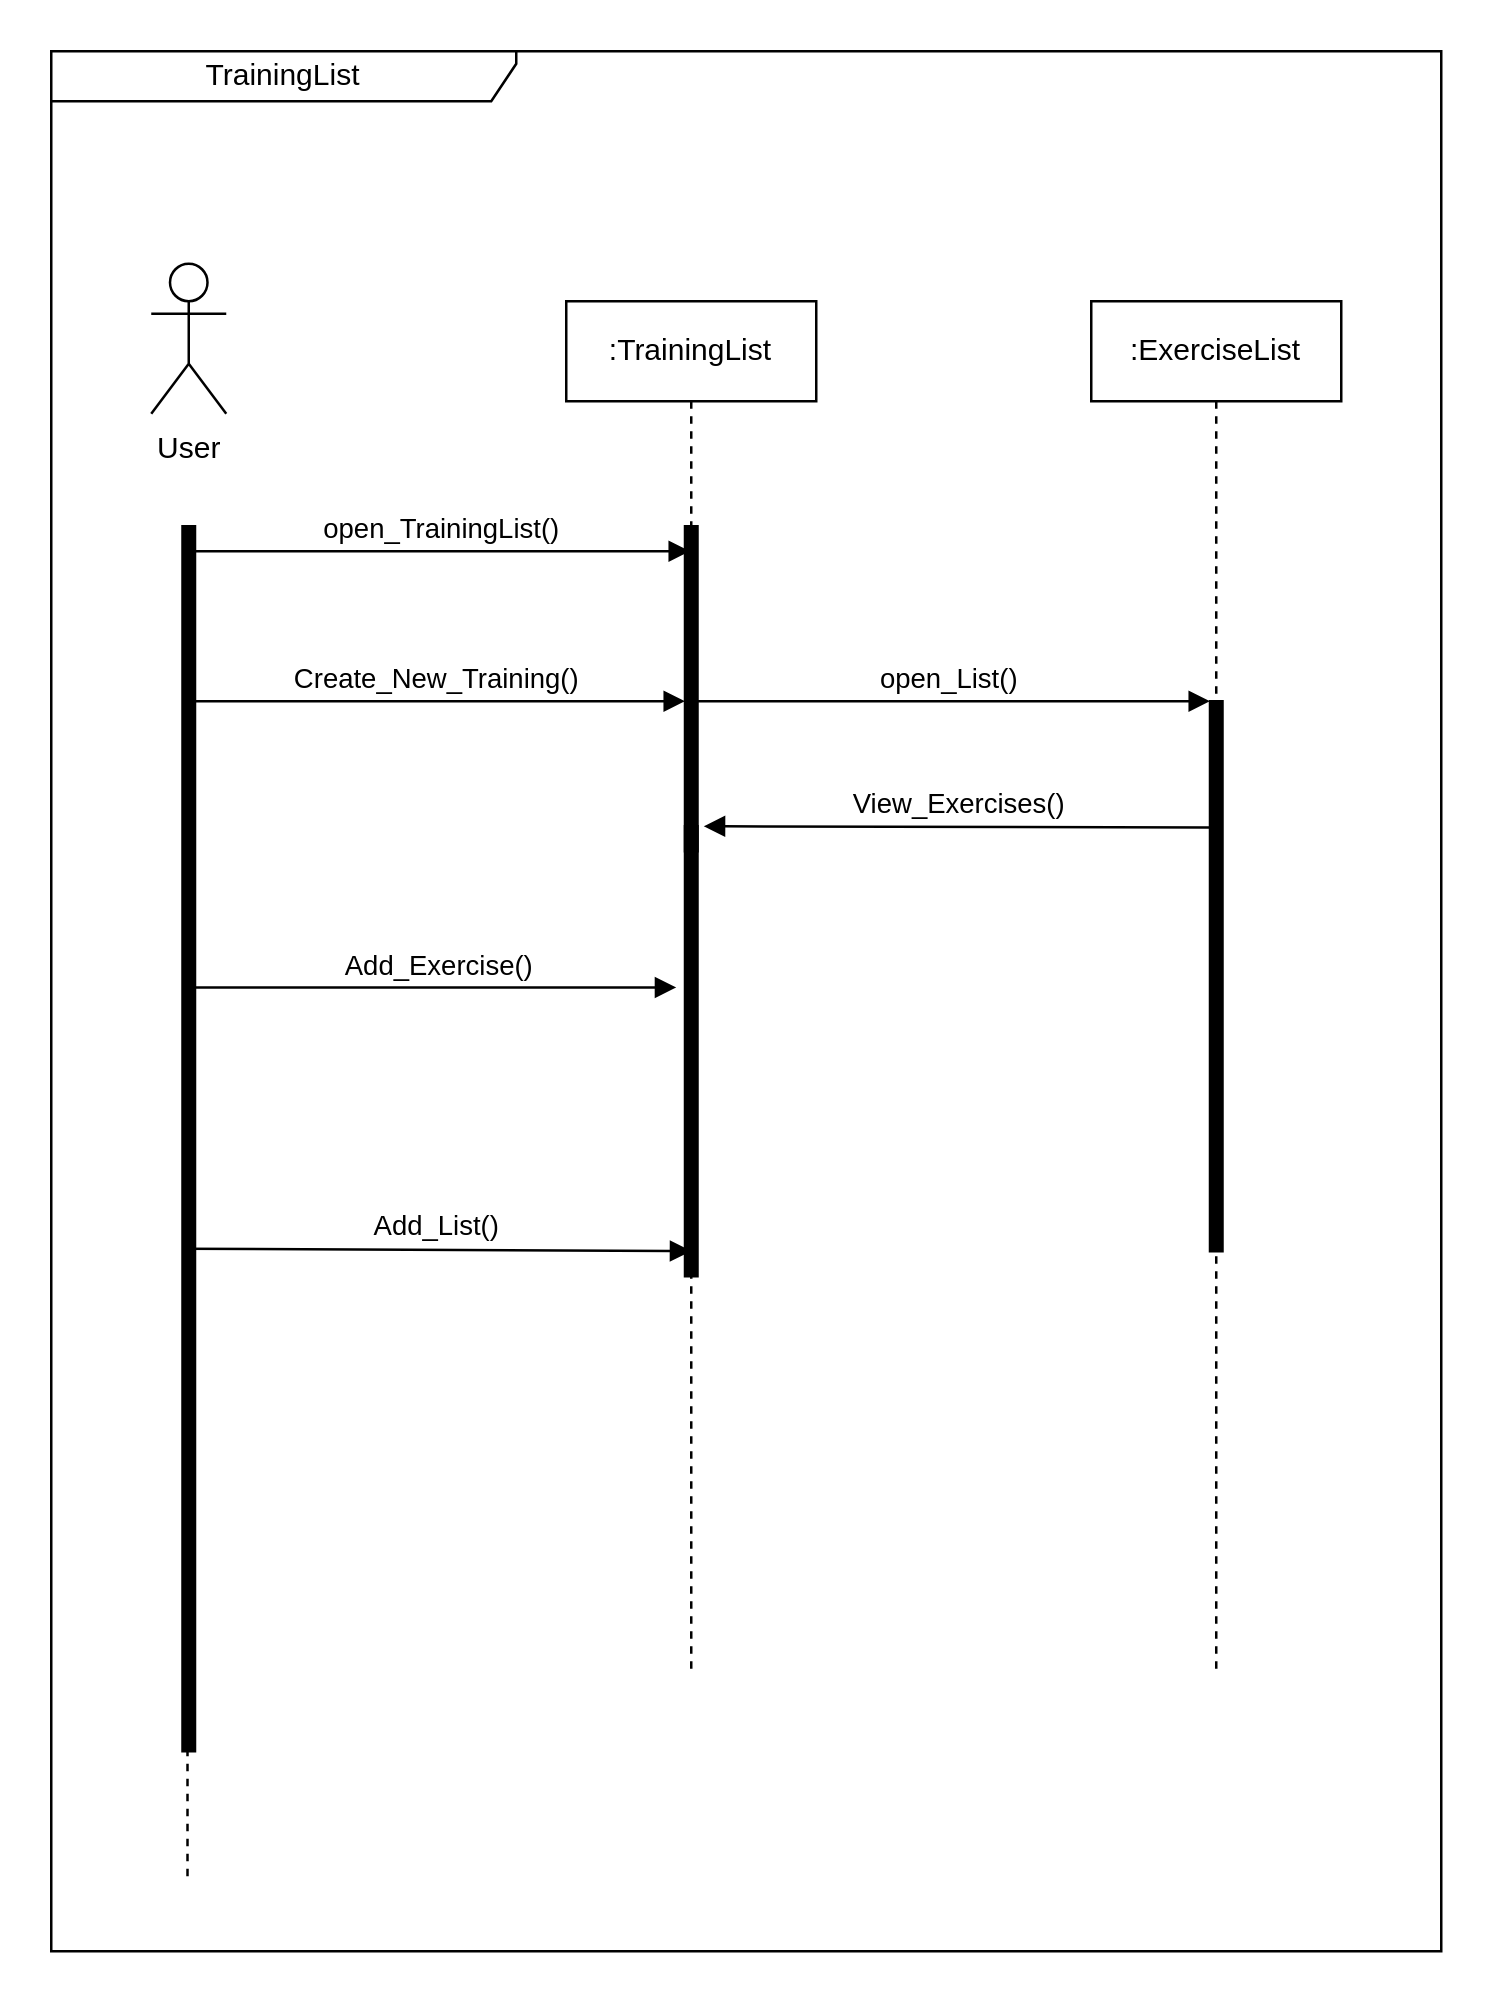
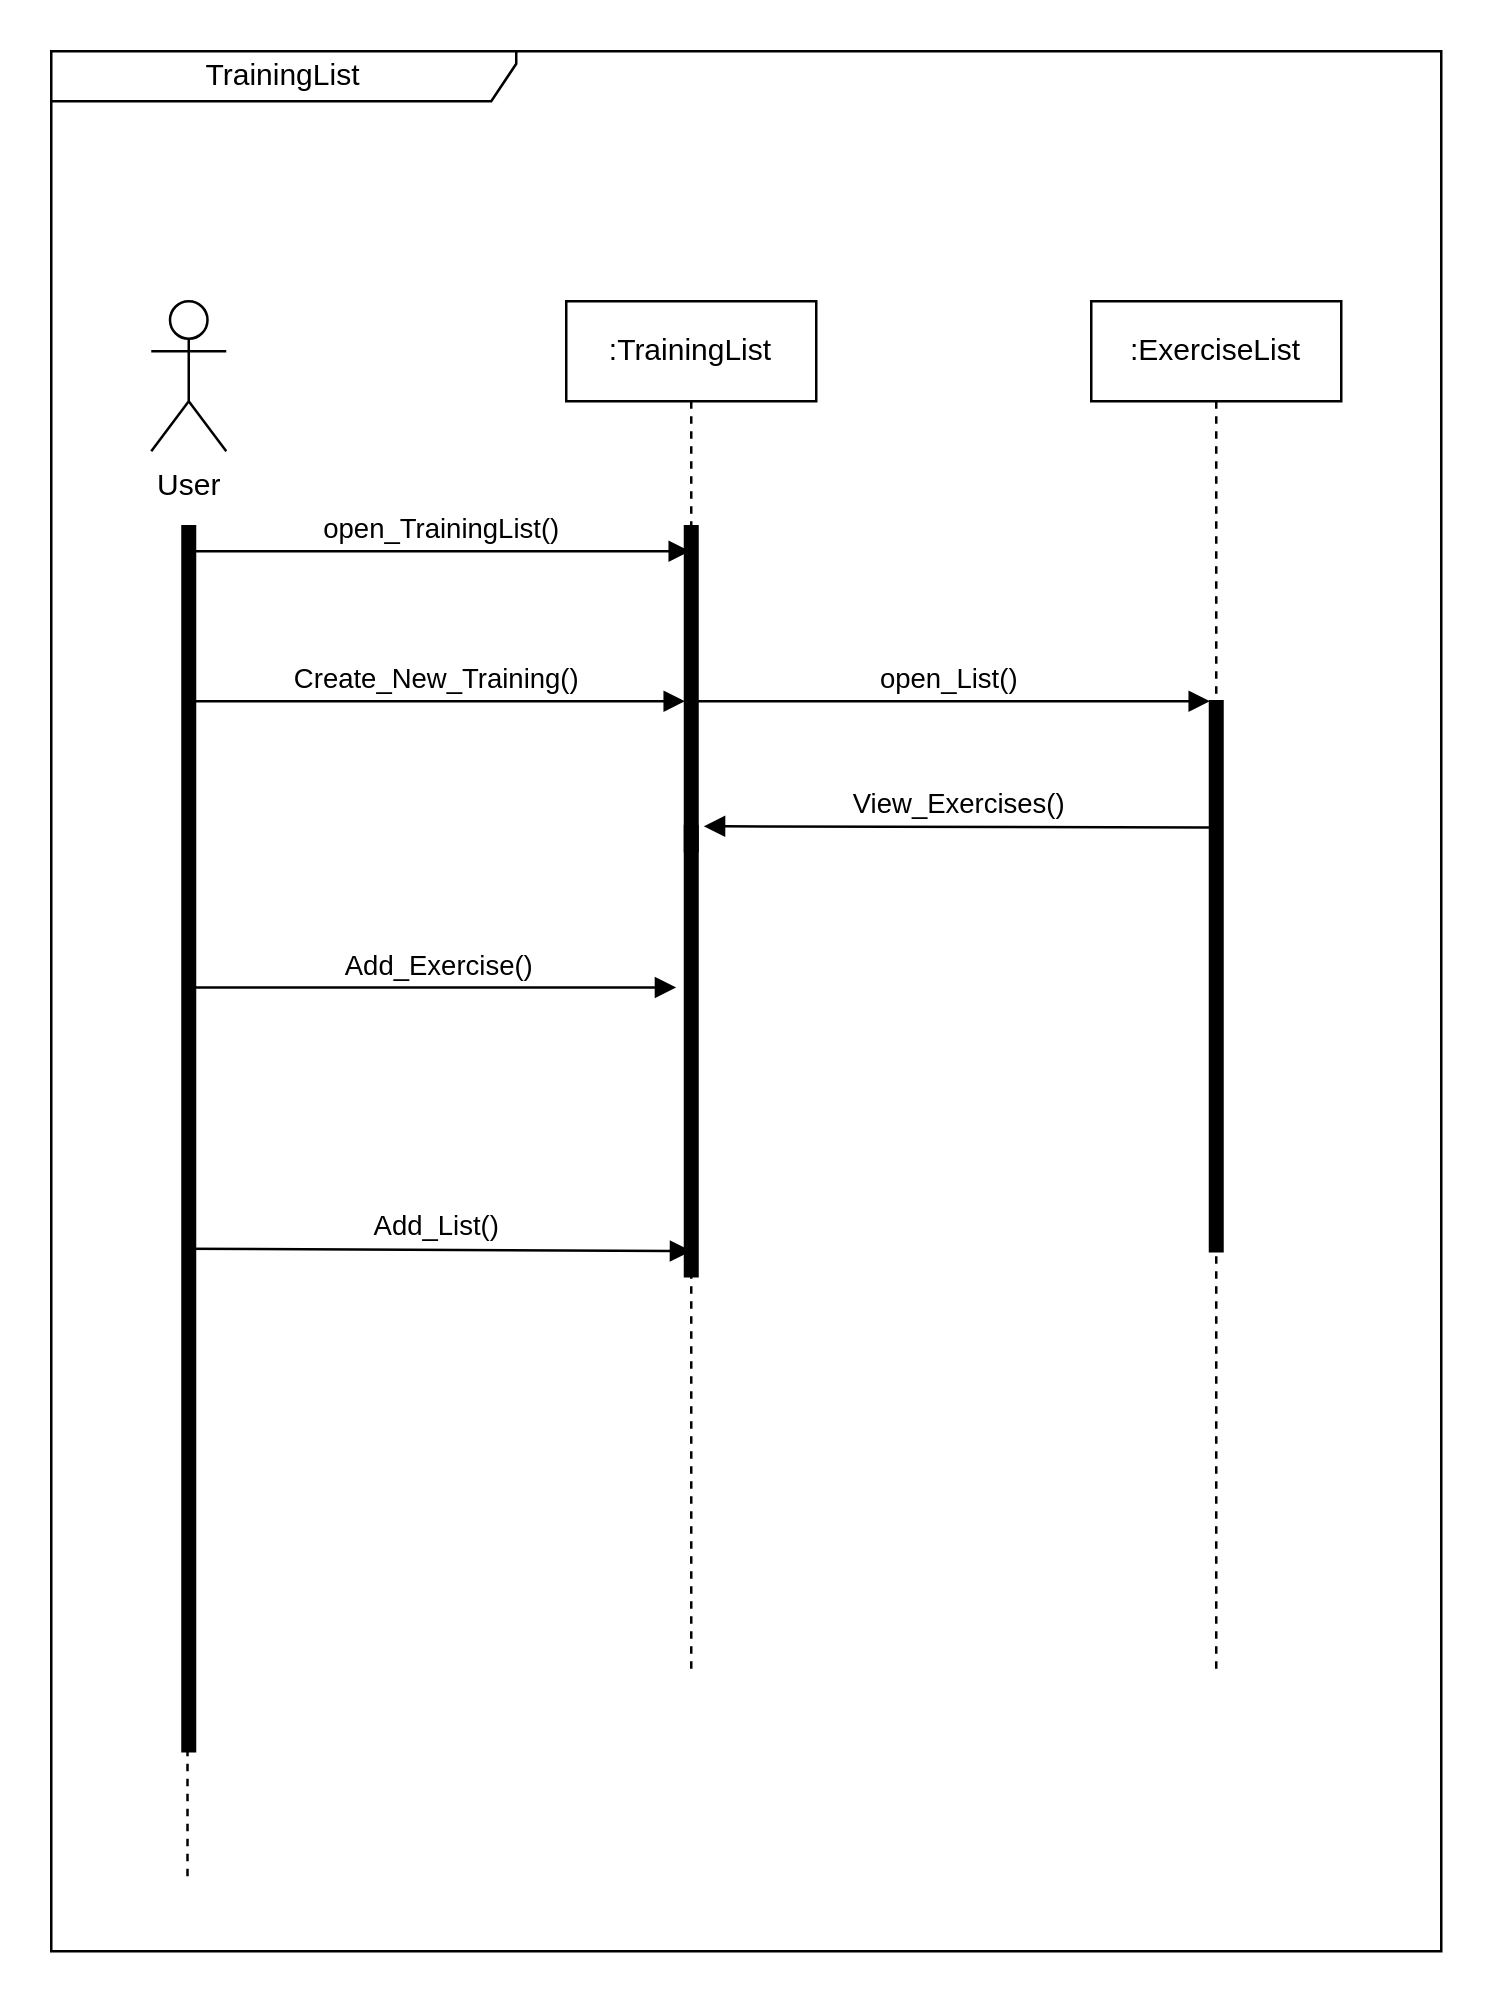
node "User": moved (189, 339) -> (189, 376)
